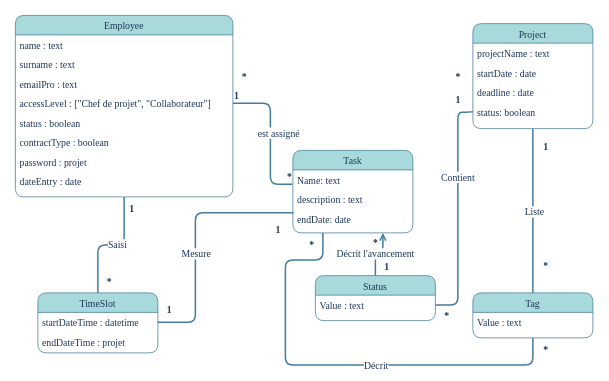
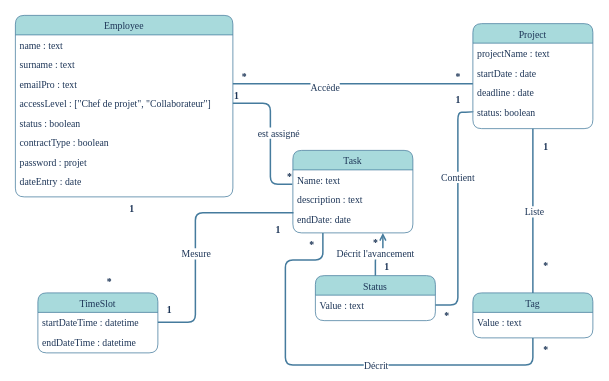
edge "emailPro : text" -- "deadline : date": added, label "Accède"
edge "Employee" -- "TimeSlot": removed, label "Saisi"
node "endDateTime : projet": label "endDateTime : projet" -> "endDateTime : datetime"
